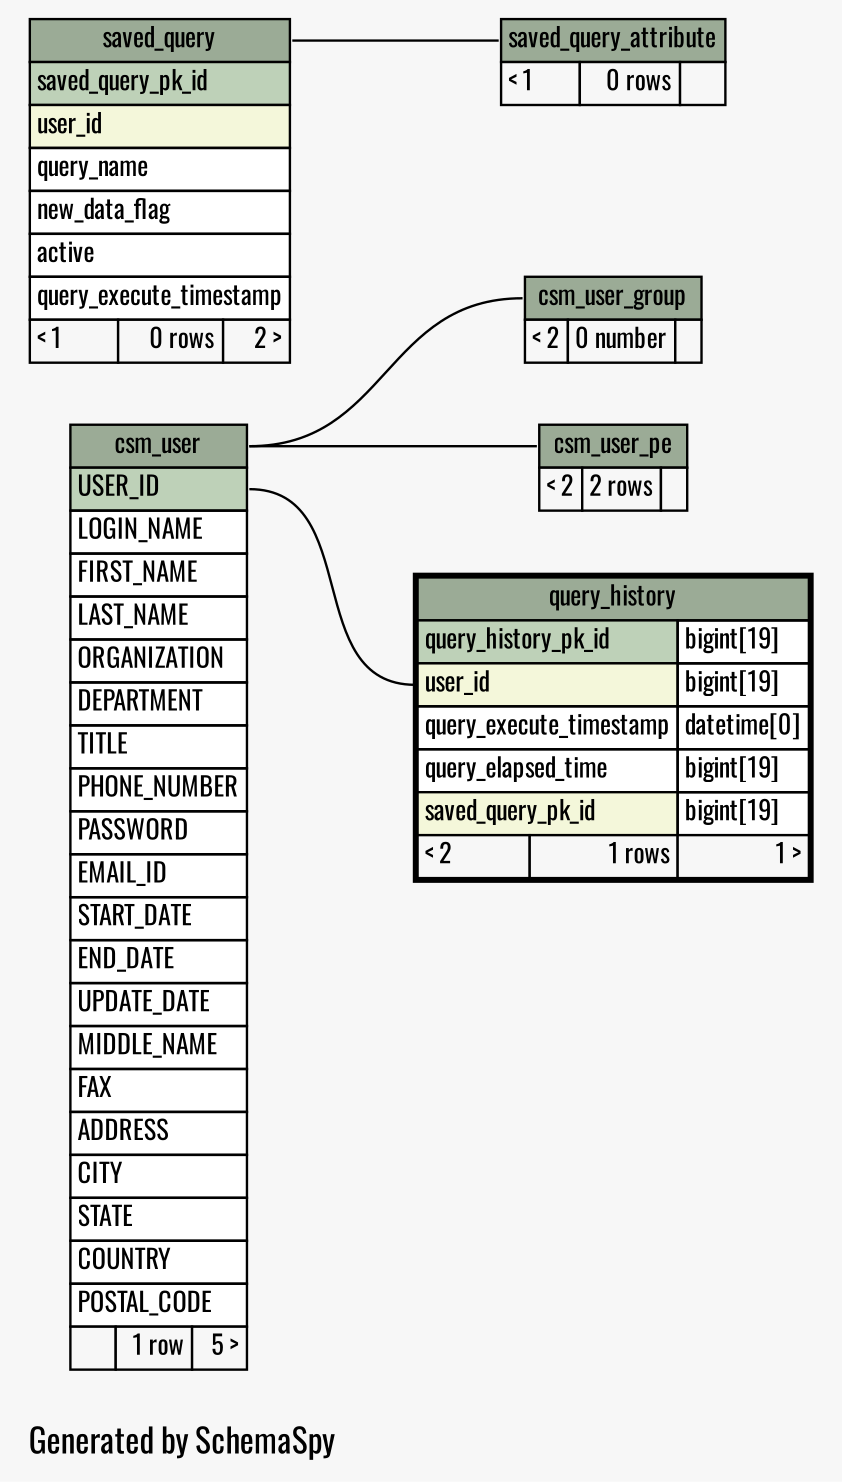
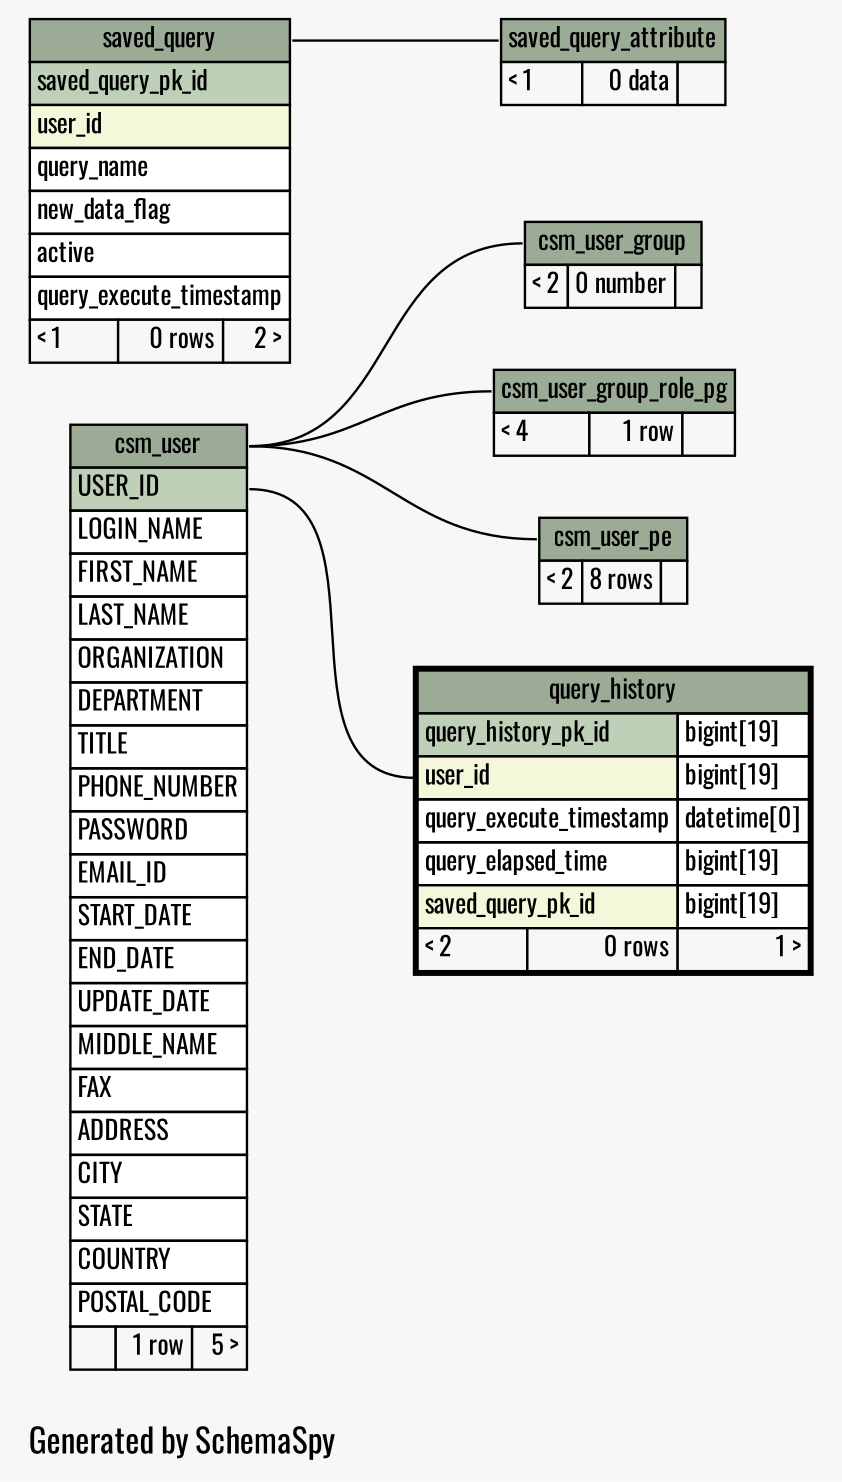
node "saved_query_attribute": text "0 rows" -> "0 data"
node "csm_user_group_role_pg": added
node "csm_user_pe": text "2 rows" -> "8 rows"
node "query_history": text "1 rows" -> "0 rows"
